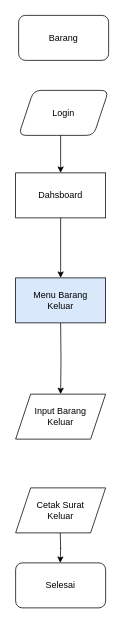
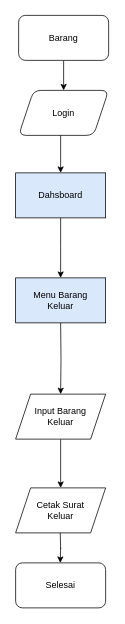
edge "Barang" -> "Login": added
node "Dahsboard": fillcolor #ffffff -> #dae8fc
edge "Input Barang Keluar" -> "Cetak Surat Keluar": added
